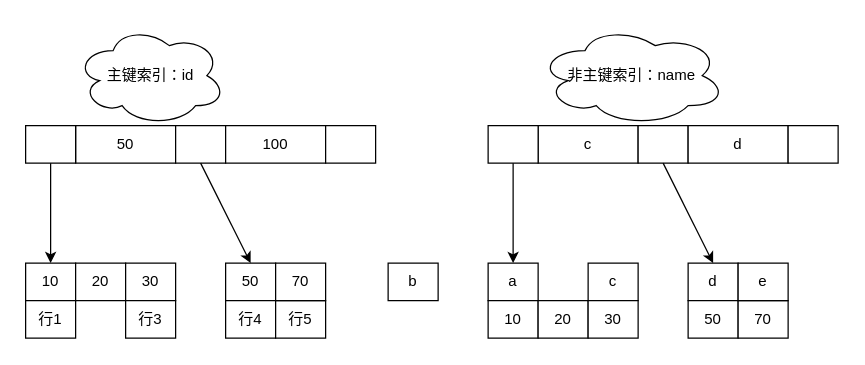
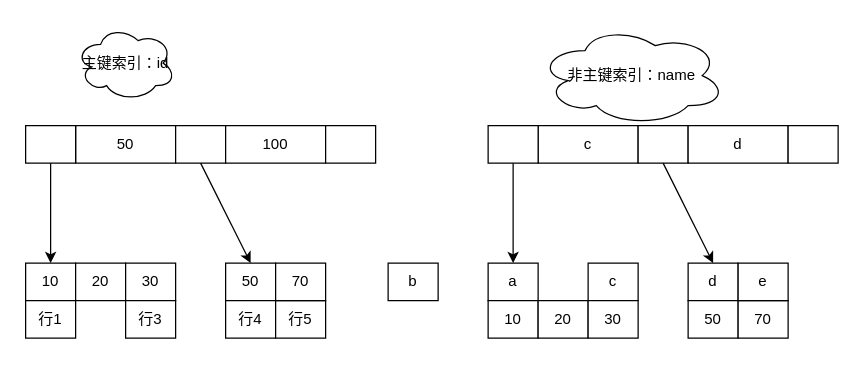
node "主键索引：id": size 150x100 -> 100x75
